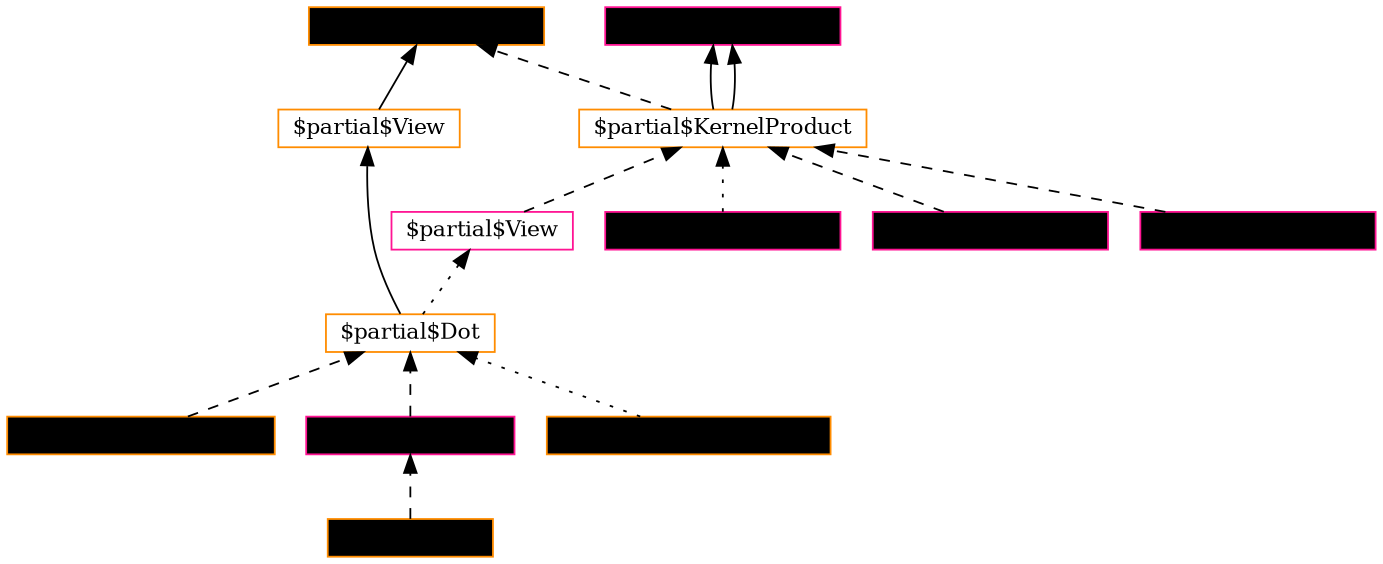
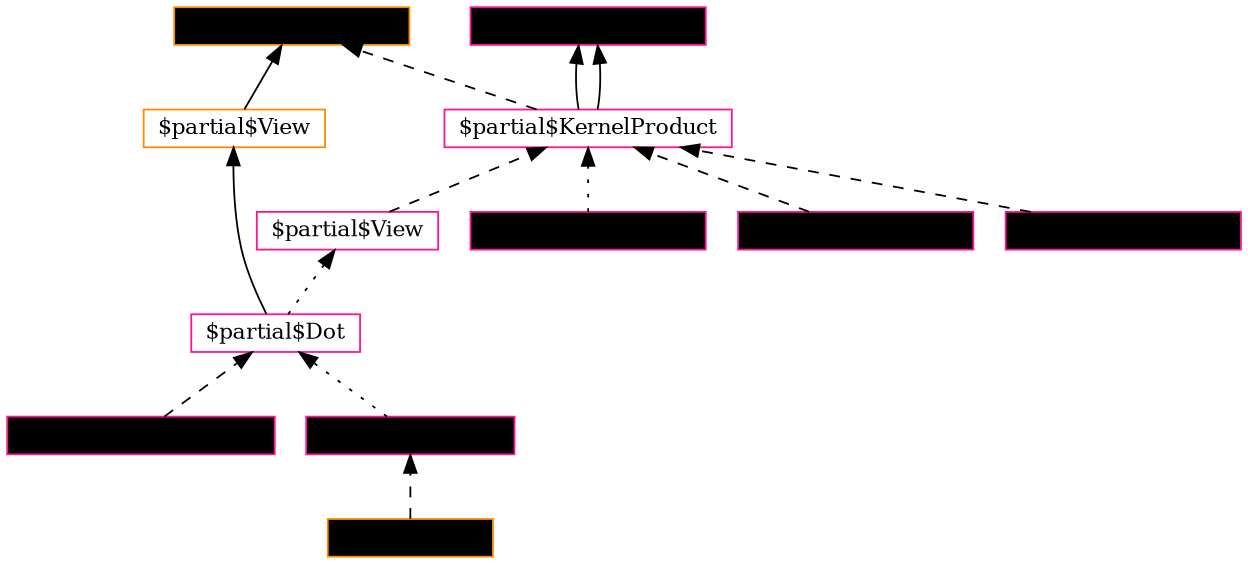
node "$partial$KernelProduct": color darkorange -> deeppink
node "$partial$Dot": color darkorange -> deeppink
edge "tl{$p$}{(3000)}" -> "$partial$Dot": style dashed -> dotted
node "$partial$MulConstant": color darkorange -> deeppink
node "tl{$K_{q,q}$}{(3000)}": removed
